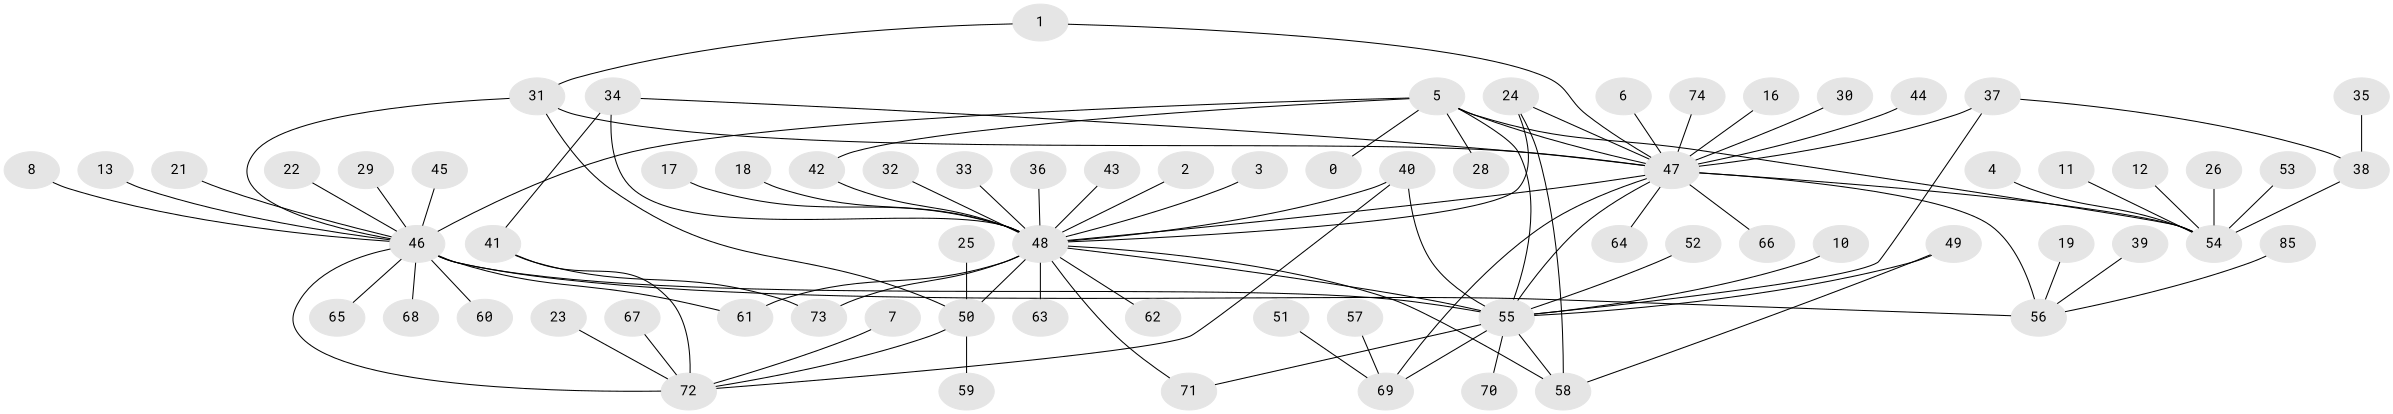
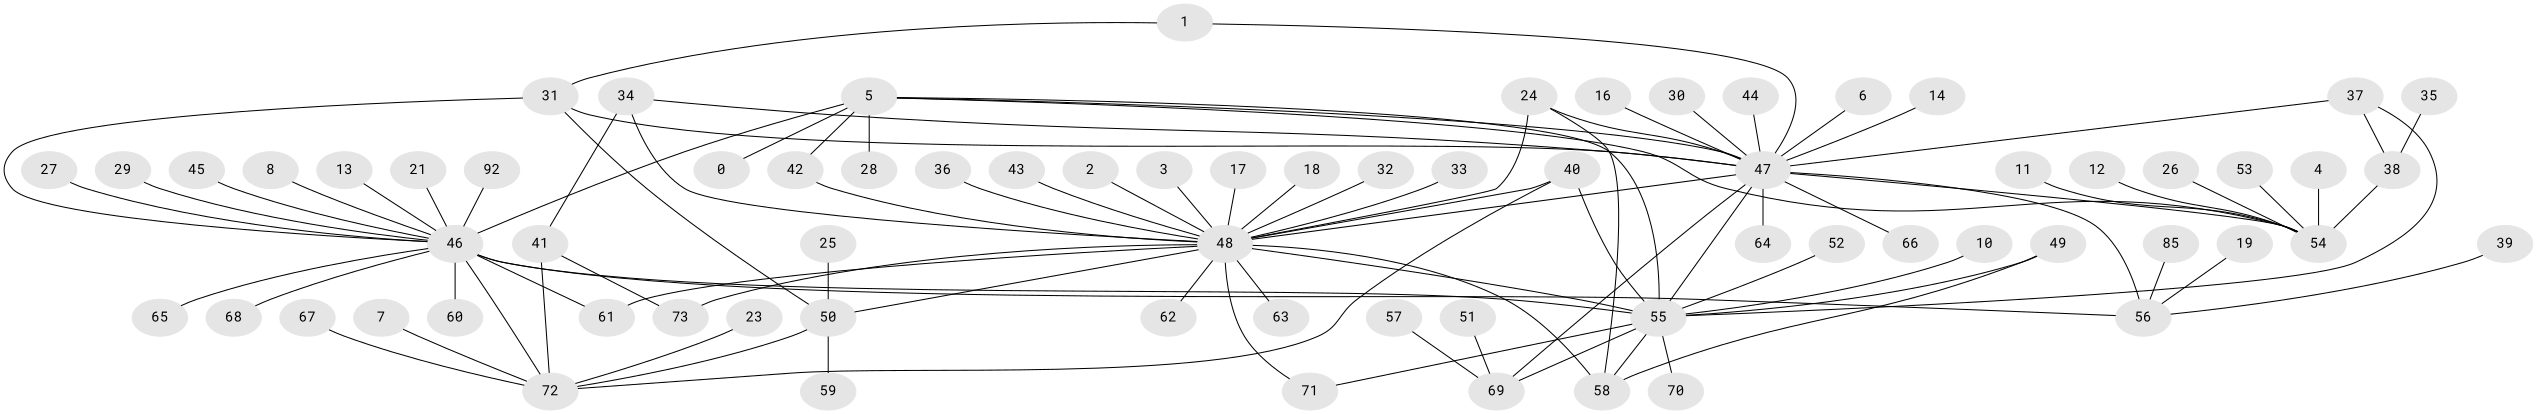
node "74": label "74" -> "14"
node "27": added
node "22": label "22" -> "92"
